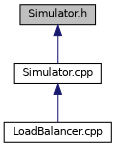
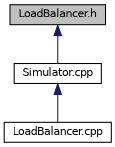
node "Simulator.h": label "Simulator.h" -> "LoadBalancer.h"
